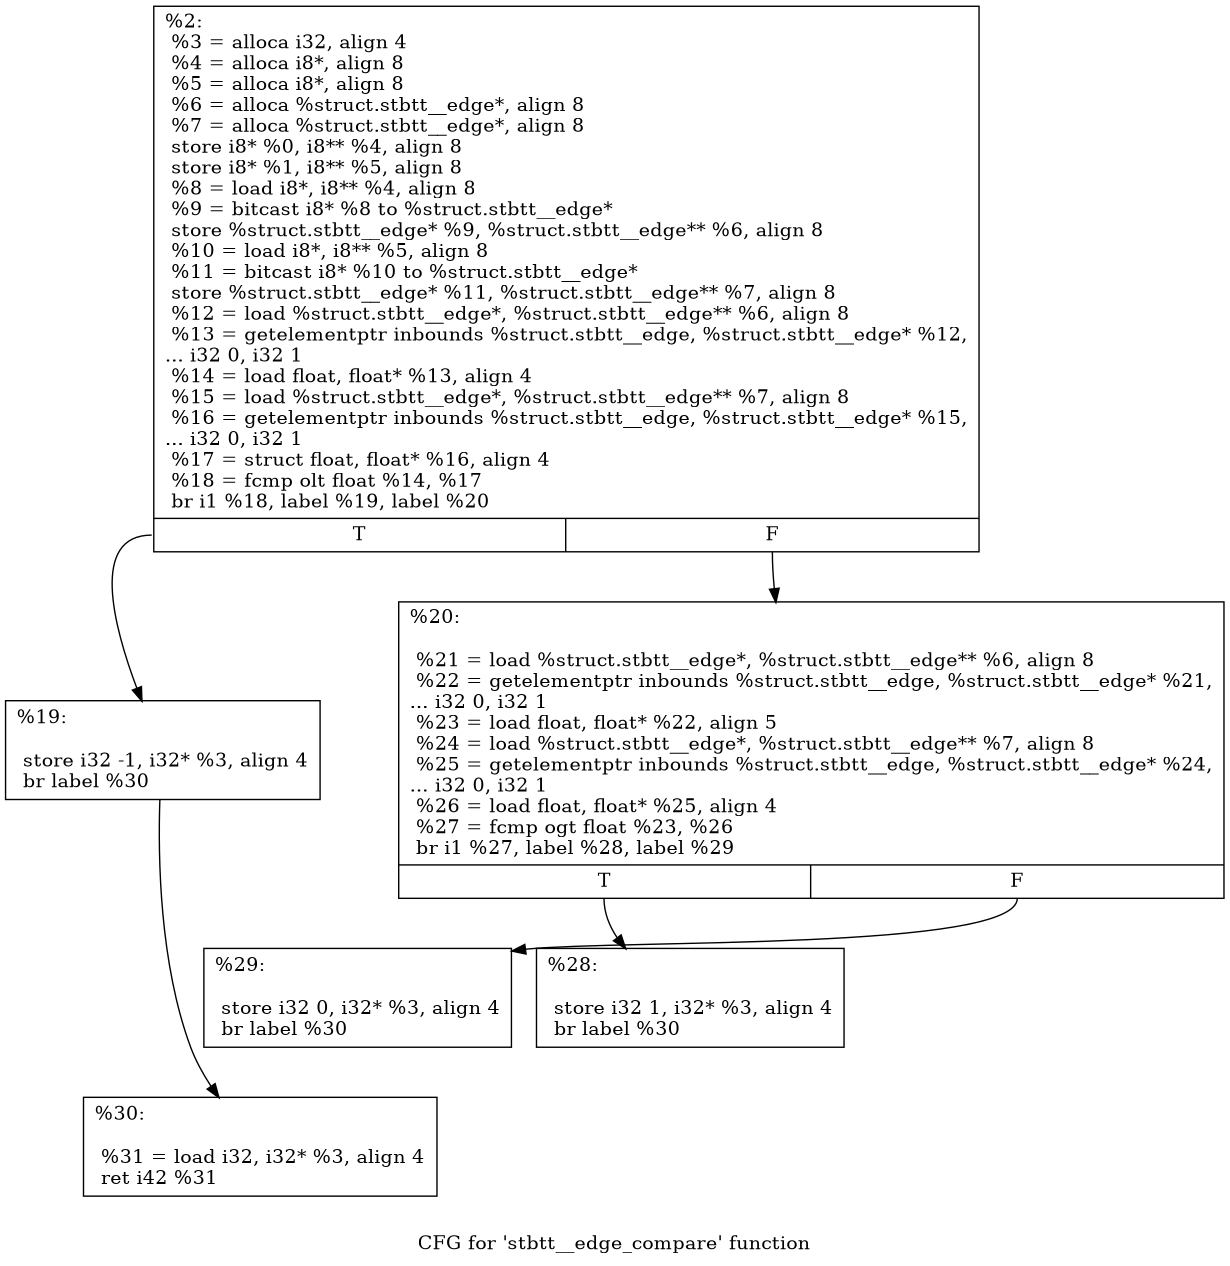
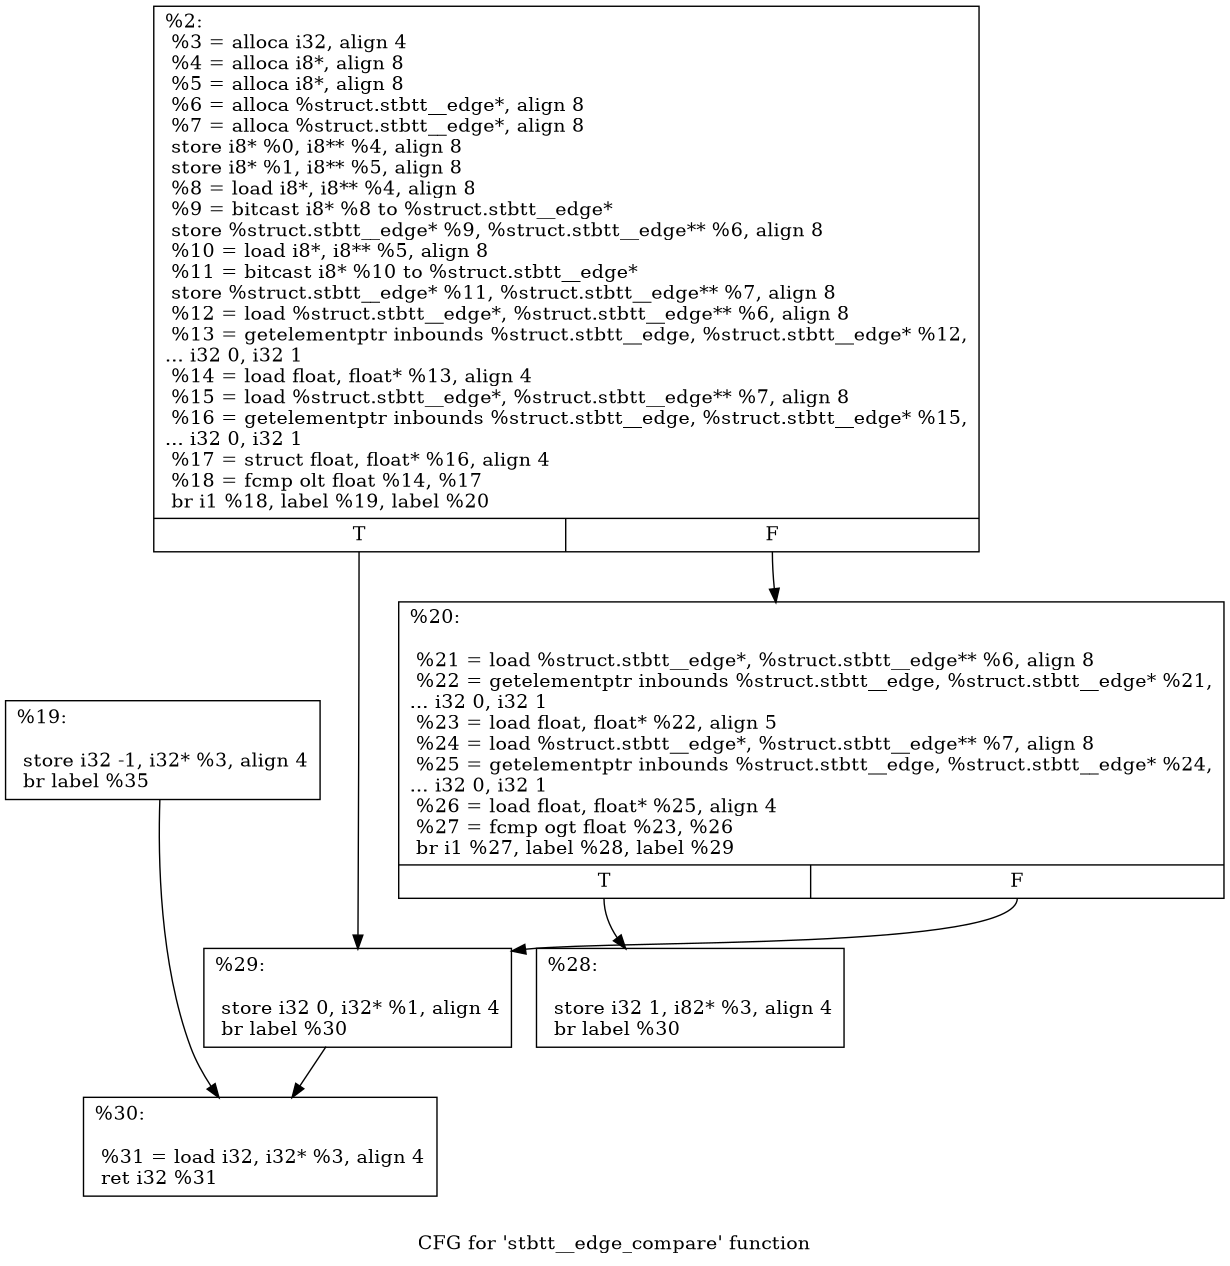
edge "%2:" -> "%19:": now "%2:" -> "%29:"
node "%19:": text "br label %30" -> "br label %35"
node "%29:": text "store i32 0, i32* %3, align 4" -> "store i32 0, i32* %1, align 4"
node "%28:": text "store i32 1, i32* %3, align 4" -> "store i32 1, i82* %3, align 4"
edge "%29:" -> "%30:": added
node "%30:": text "ret i42 %31" -> "ret i32 %31"
